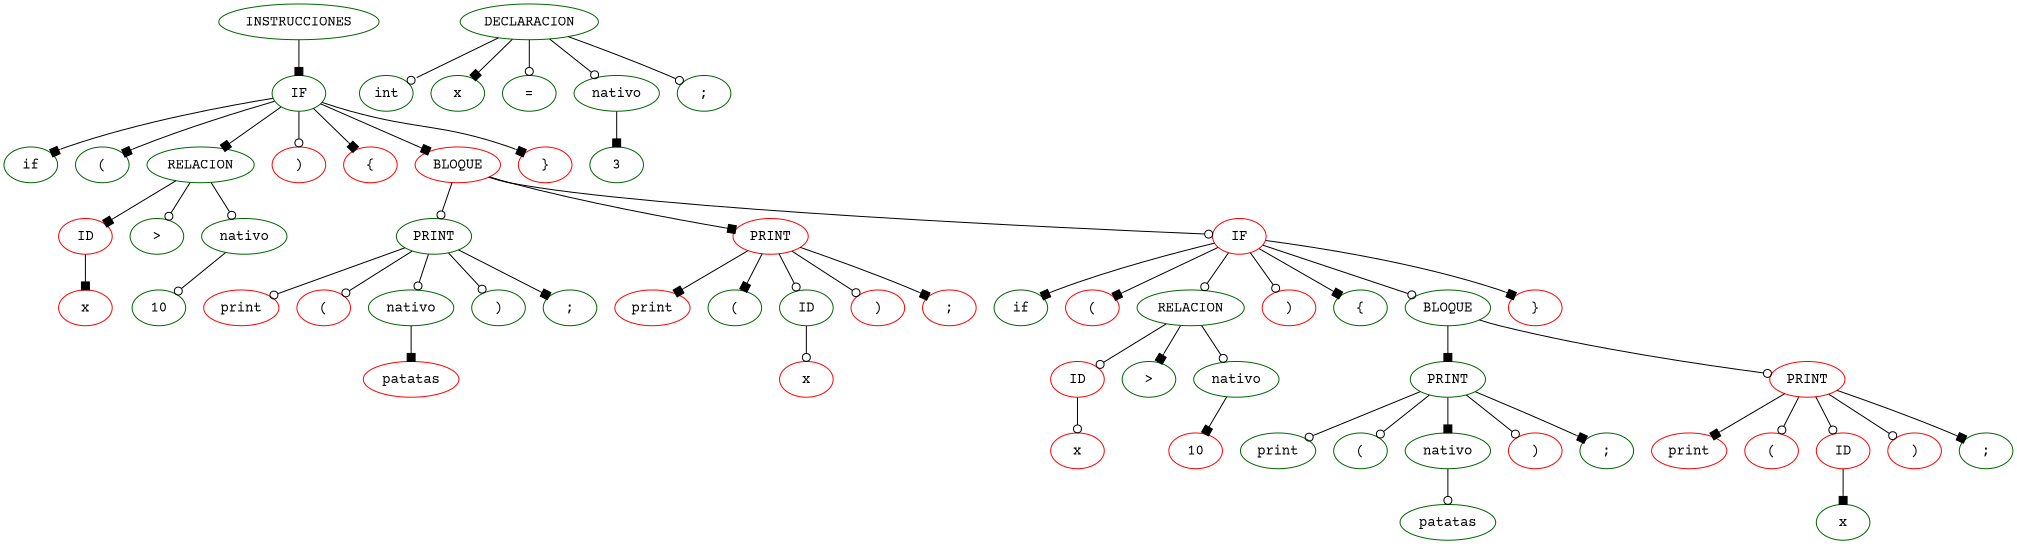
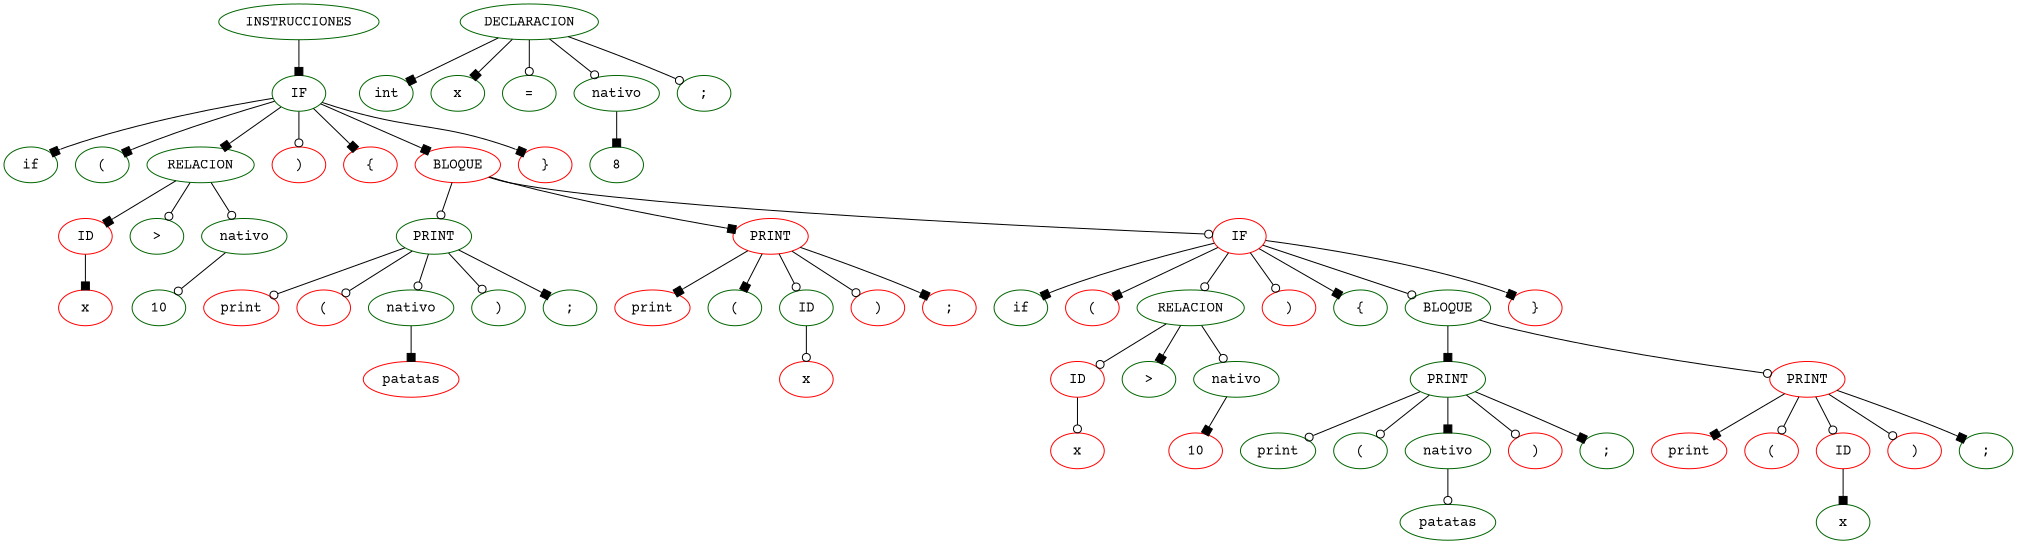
edge "DECLARACION" -> "int": arrowhead odot -> box
node "3": label "3" -> "8"
